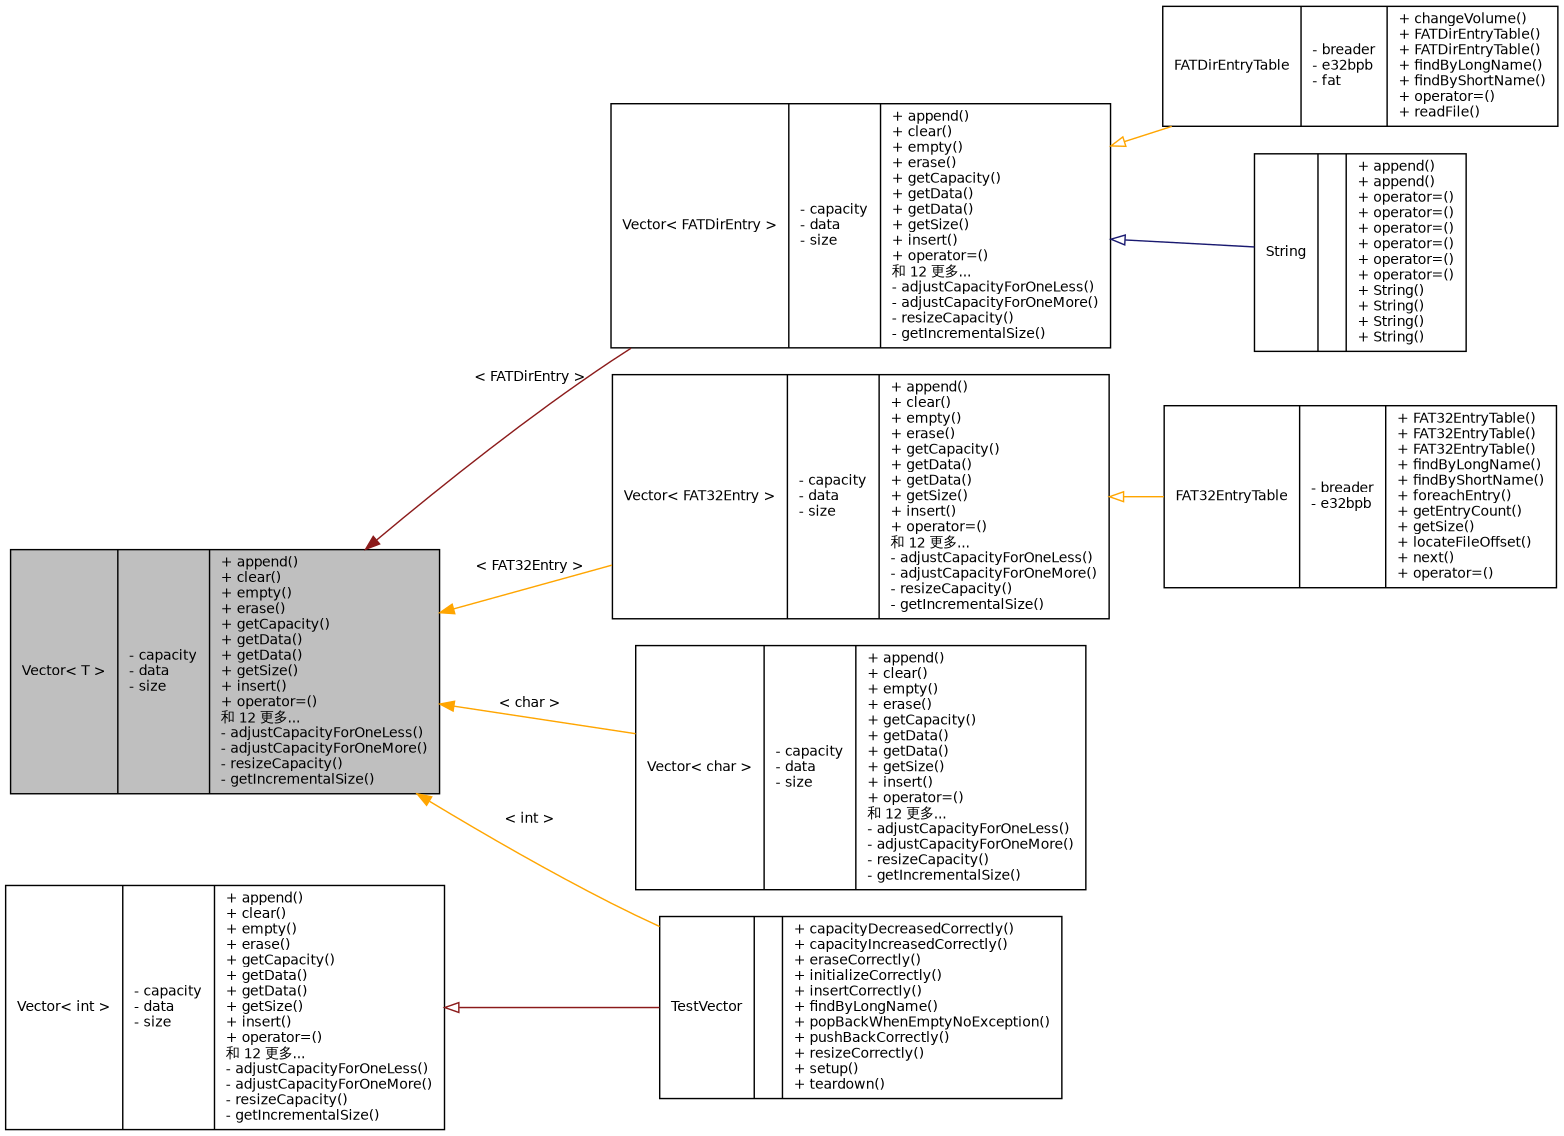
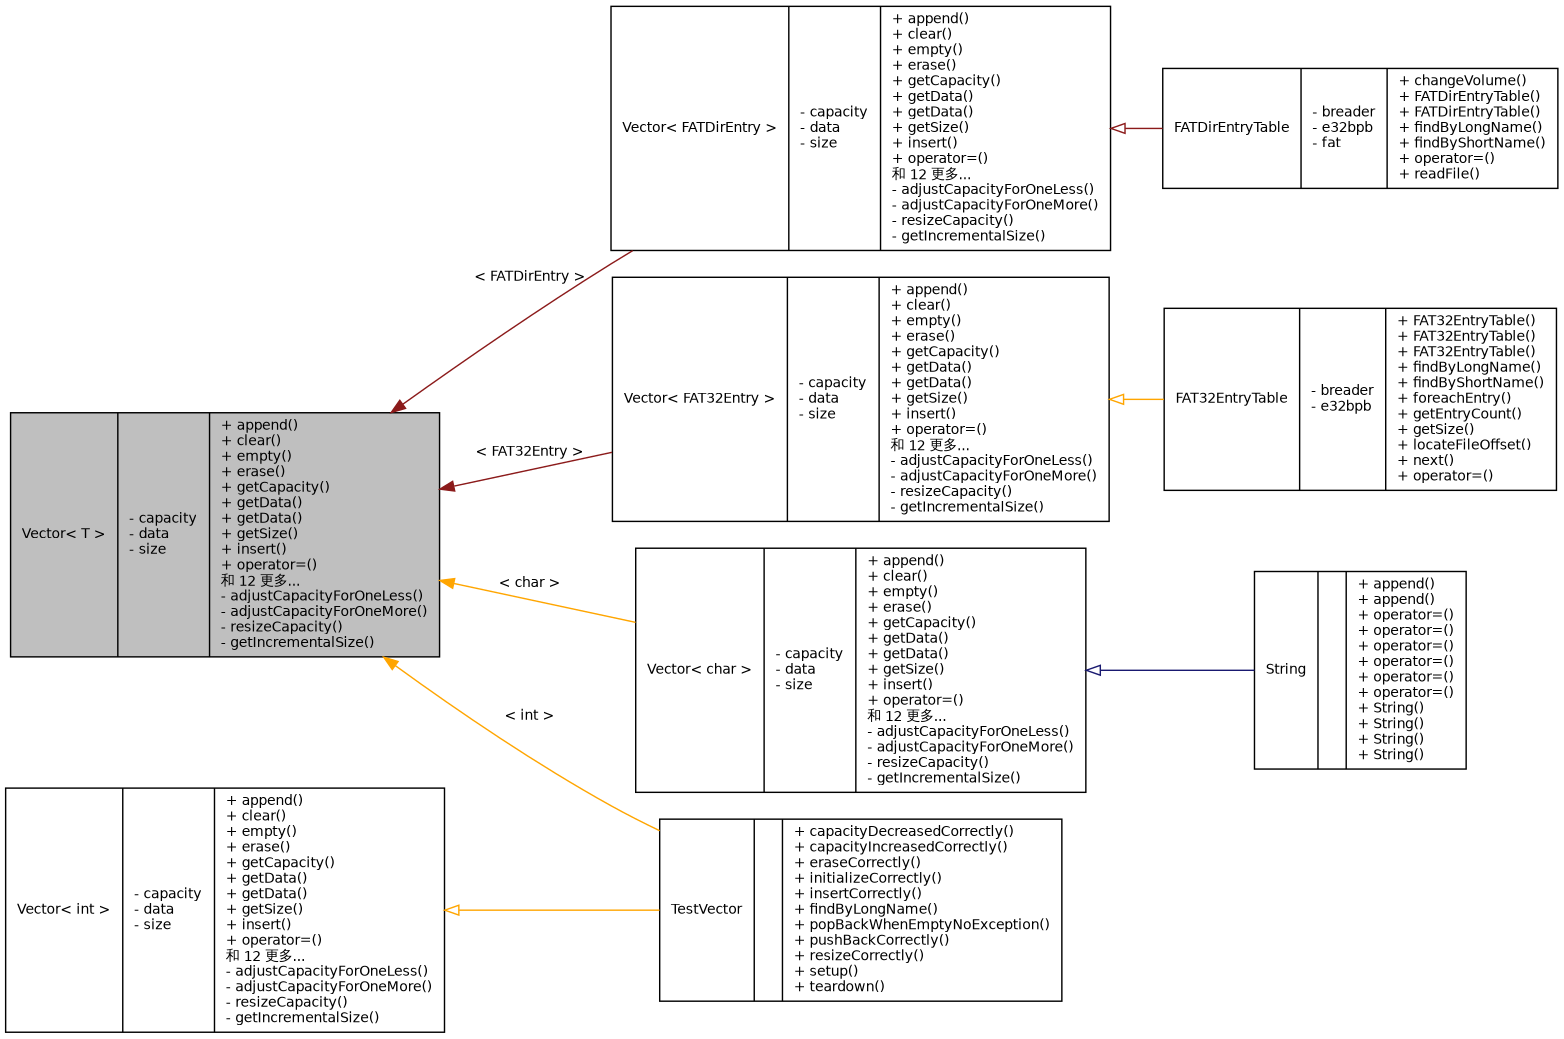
edge "FATDirEntryTable" -> "Vector< FATDirEntry >": color orange -> firebrick4
edge "String" -> "Vector< FATDirEntry >": now "String" -> "Vector< char >"
edge "Vector< FAT32Entry >" -> "Vector< T >": color orange -> firebrick4
edge "TestVector" -> "Vector< int >": color firebrick4 -> orange
